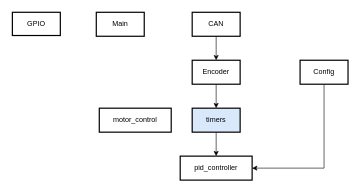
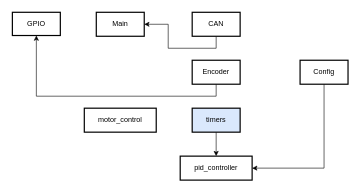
edge "CAN" -> "Encoder": now "CAN" -> "Main"
edge "Encoder" -> "timers": now "Encoder" -> "GPIO"
node "motor_control": moved (135, 120) -> (120, 120)
